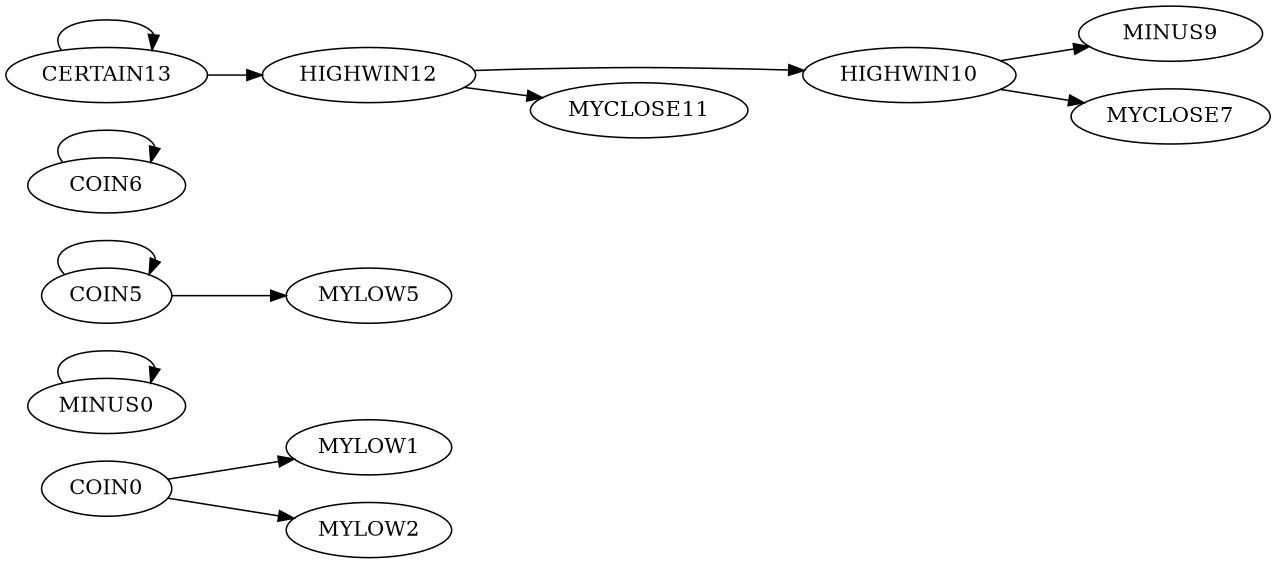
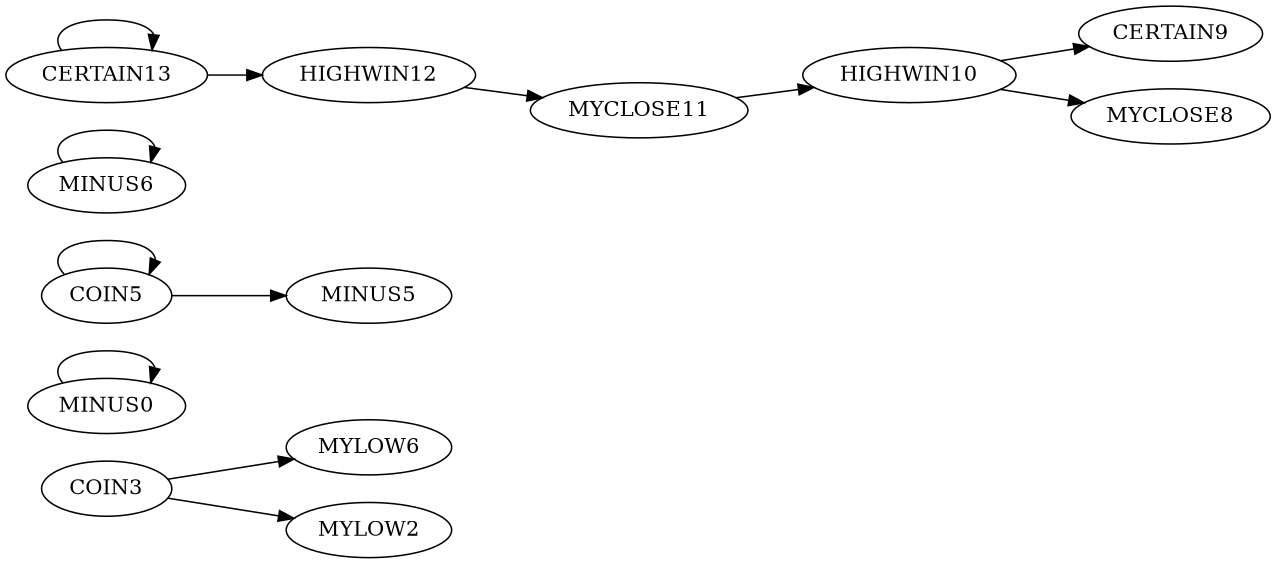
node "MINUS9": label "MINUS9" -> "CERTAIN9"
edge "HIGHWIN12" -> "HIGHWIN10": now "MYCLOSE11" -> "HIGHWIN10"
node "MYCLOSE7": label "MYCLOSE7" -> "MYCLOSE8"
node "COIN6": label "COIN6" -> "MINUS6"
node "MYLOW5": label "MYLOW5" -> "MINUS5"
node "MYLOW1": label "MYLOW1" -> "MYLOW6"
node "COIN0": label "COIN0" -> "COIN3"
